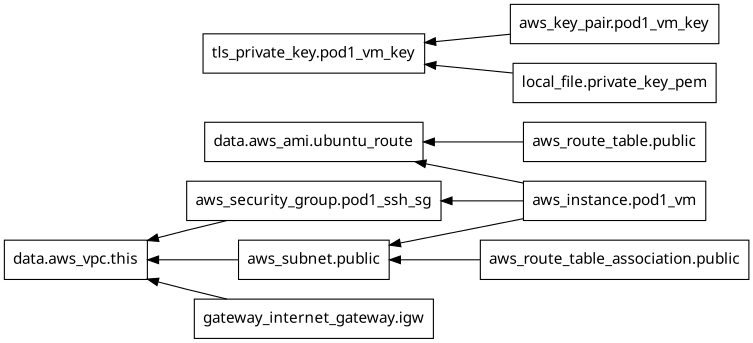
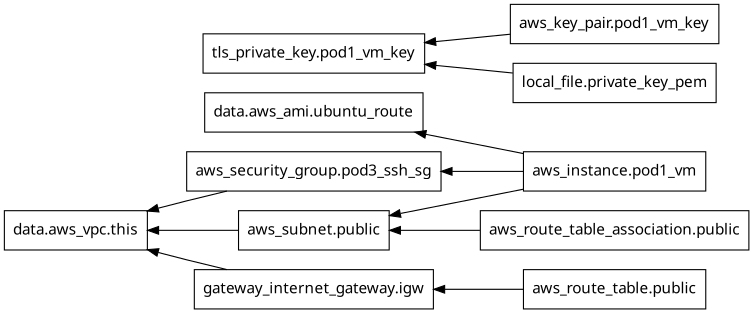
edge "aws_route_table.public" -> "data.aws_ami.ubuntu_route": now "aws_route_table.public" -> "gateway_internet_gateway.igw"
node "aws_security_group.pod1_ssh_sg": label "aws_security_group.pod1_ssh_sg" -> "aws_security_group.pod3_ssh_sg"
